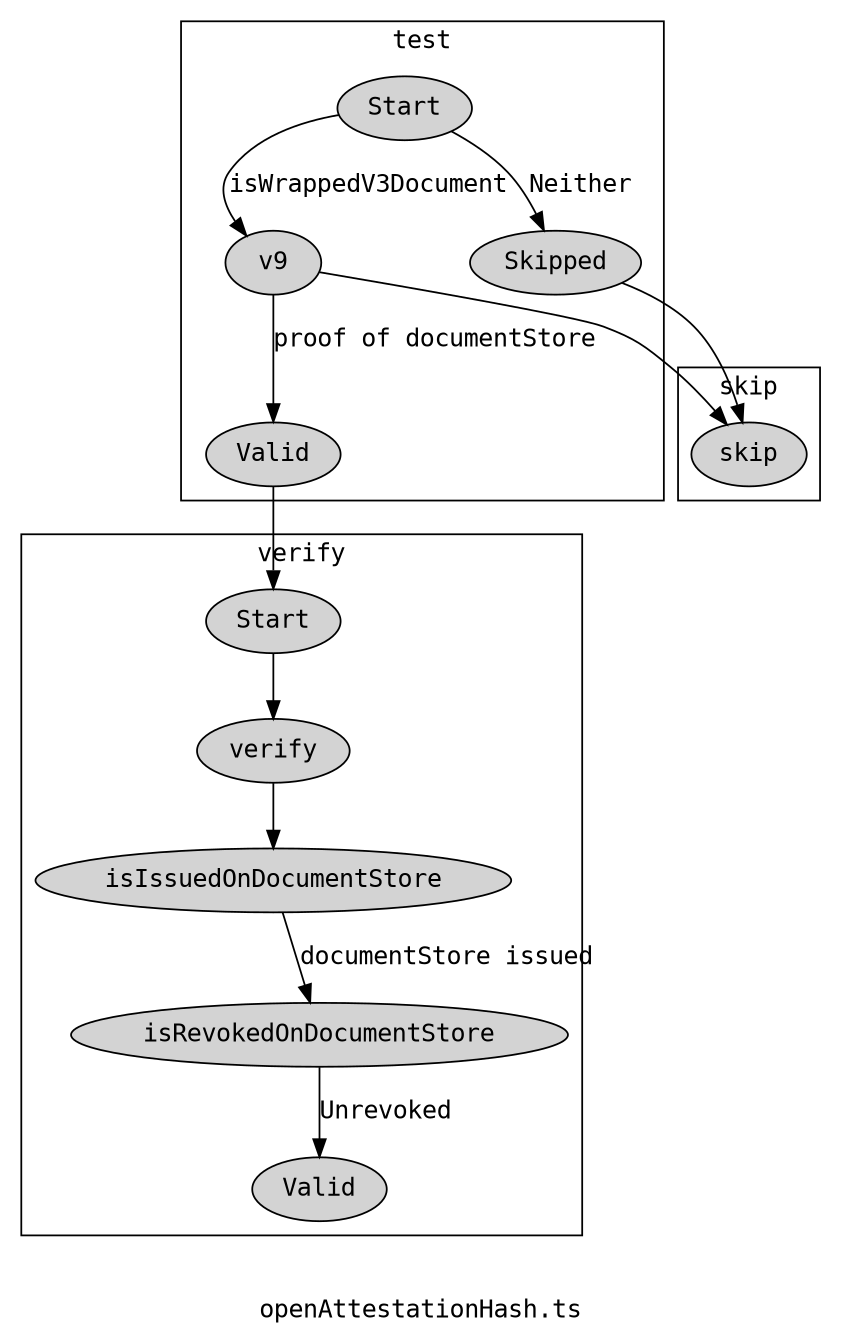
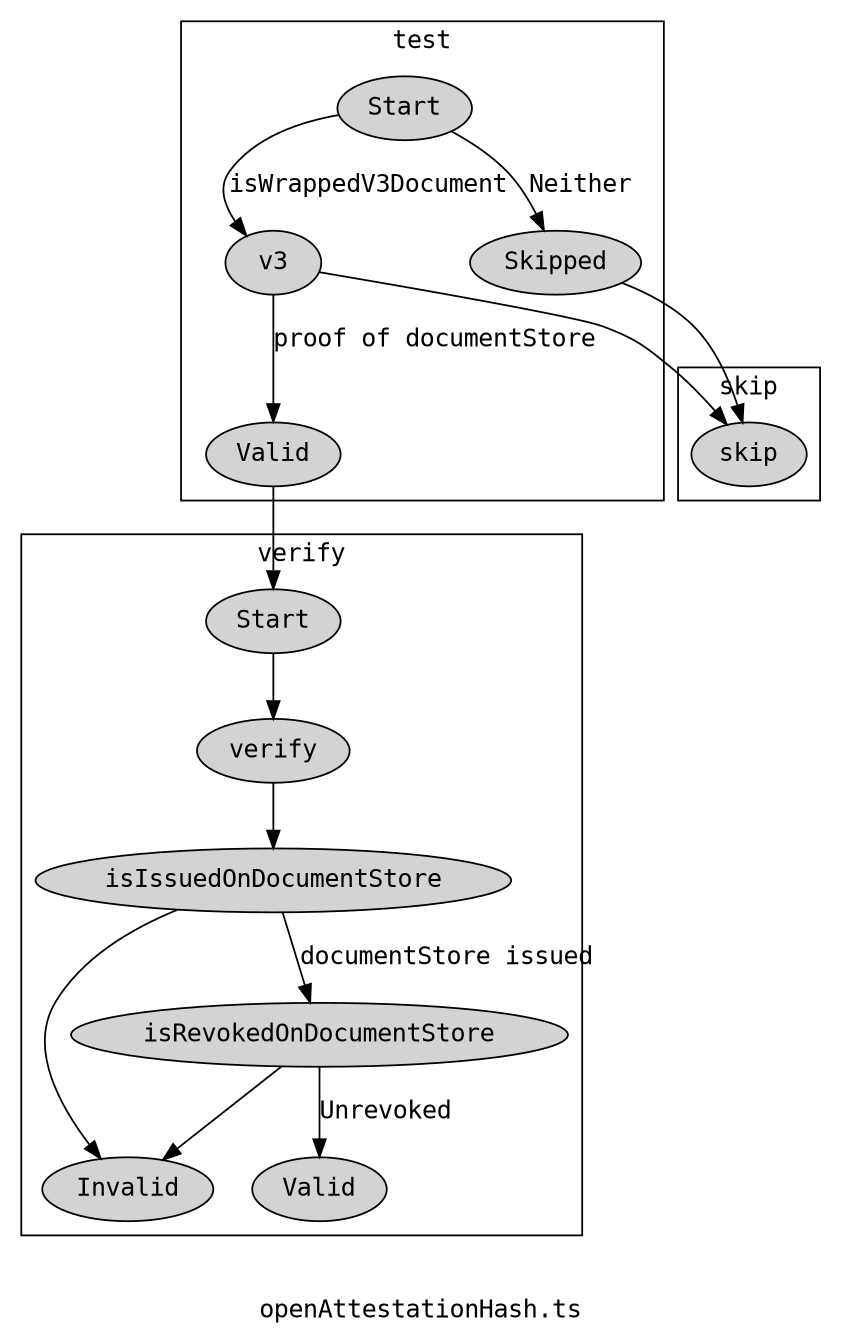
node "v9": label "v9" -> "v3"
node "Invalid": added
